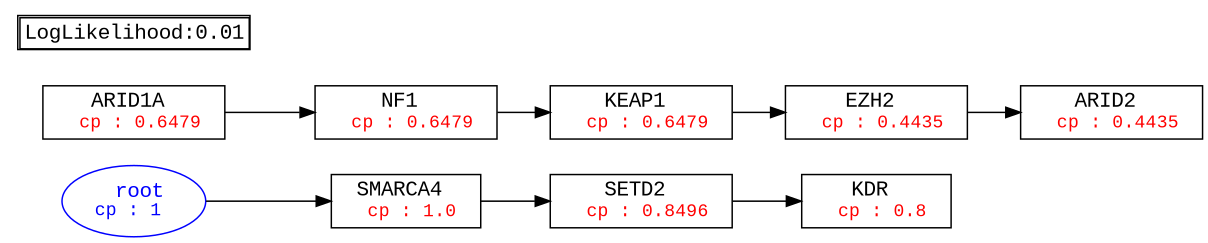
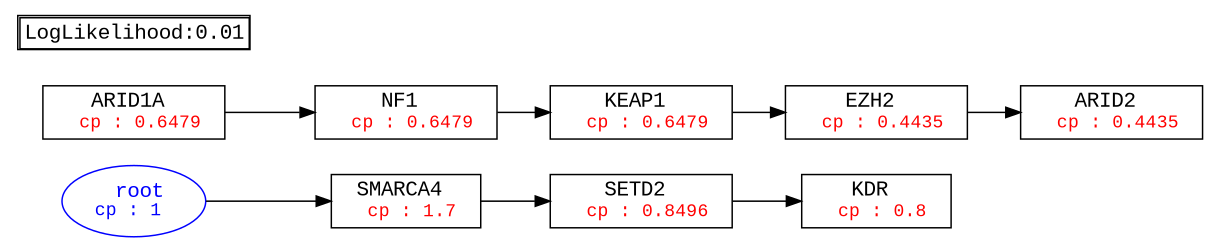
node "SMARCA4": text "cp : 1.0" -> "cp : 1.7"
